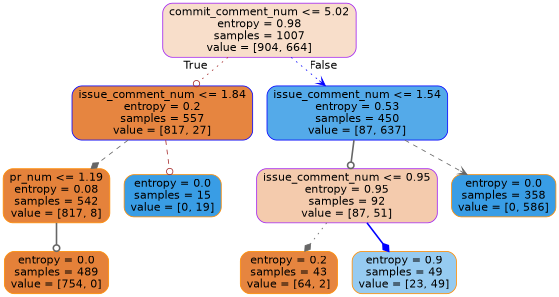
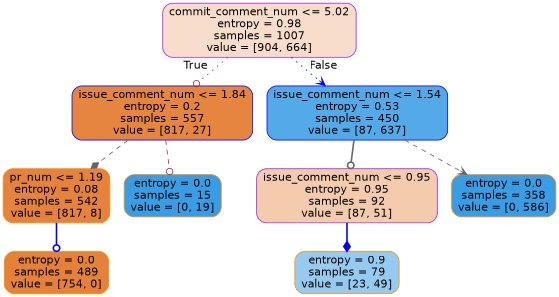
edge "pr_num <= 1.19 entropy = 0.08 samples = 542 value = [817, 8]" -> "entropy = 0.0 samples = 489 value = [754, 0]": color gray40 -> blue
node "entropy = 0.2 samples = 43 value = [64, 2]": removed
node "entropy = 0.9 samples = 49 value = [23, 49]": label "entropy = 0.9 samples = 49 value = [23, 49]" -> "entropy = 0.9 samples = 79 value = [23, 49]"
